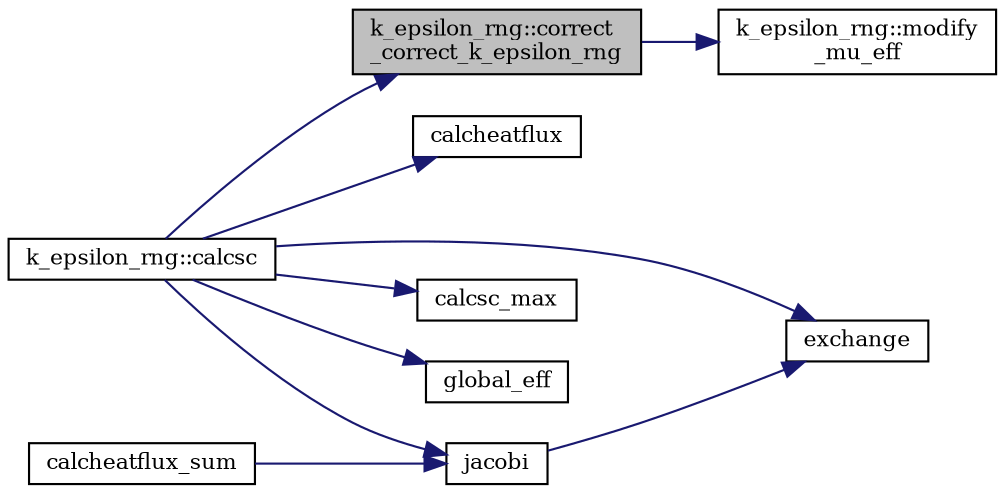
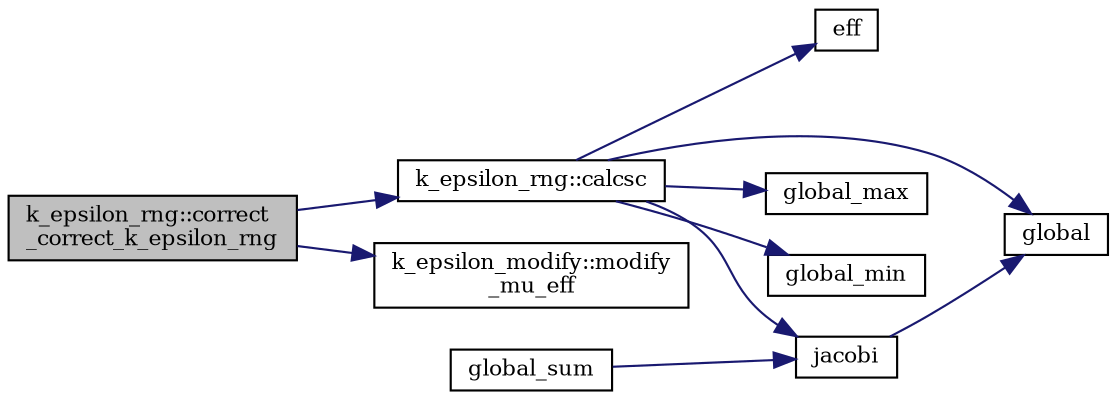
node "k_epsilon_rng::modify _mu_eff": label "k_epsilon_rng::modify _mu_eff" -> "k_epsilon_modify::modify _mu_eff"
node "calcheatflux": label "calcheatflux" -> "eff"
edge "k_epsilon_rng::calcsc" -> "k_epsilon_rng::correct _correct_k_epsilon_rng": reversed
node "calcsc_max": label "calcsc_max" -> "global_max"
node "exchange": label "exchange" -> "global"
node "global_eff": label "global_eff" -> "global_min"
node "calcheatflux_sum": label "calcheatflux_sum" -> "global_sum"
